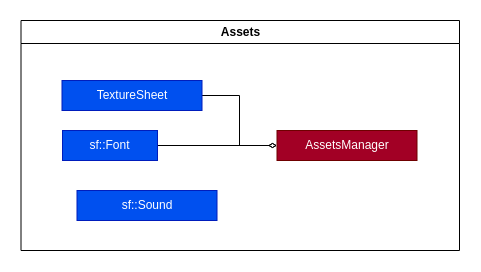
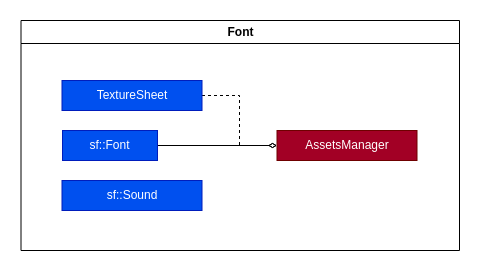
node "Assets": label "Assets" -> "Font"
edge "TextureSheet" -> "AssetsManager": style solid -> dashed
node "sf::Sound": moved (147, 206) -> (132, 196)
